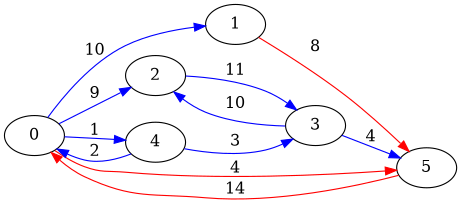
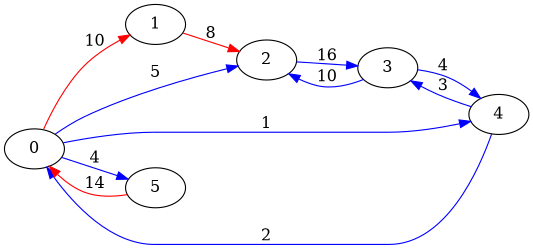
edge "0" -> "1": color blue -> red
edge "2" -> "3": label "11" -> "16"
edge "1" -> "5": now "1" -> "2"
edge "0" -> "2": label "9" -> "5"
edge "3" -> "5": now "3" -> "4"
edge "0" -> "5": color red -> blue
